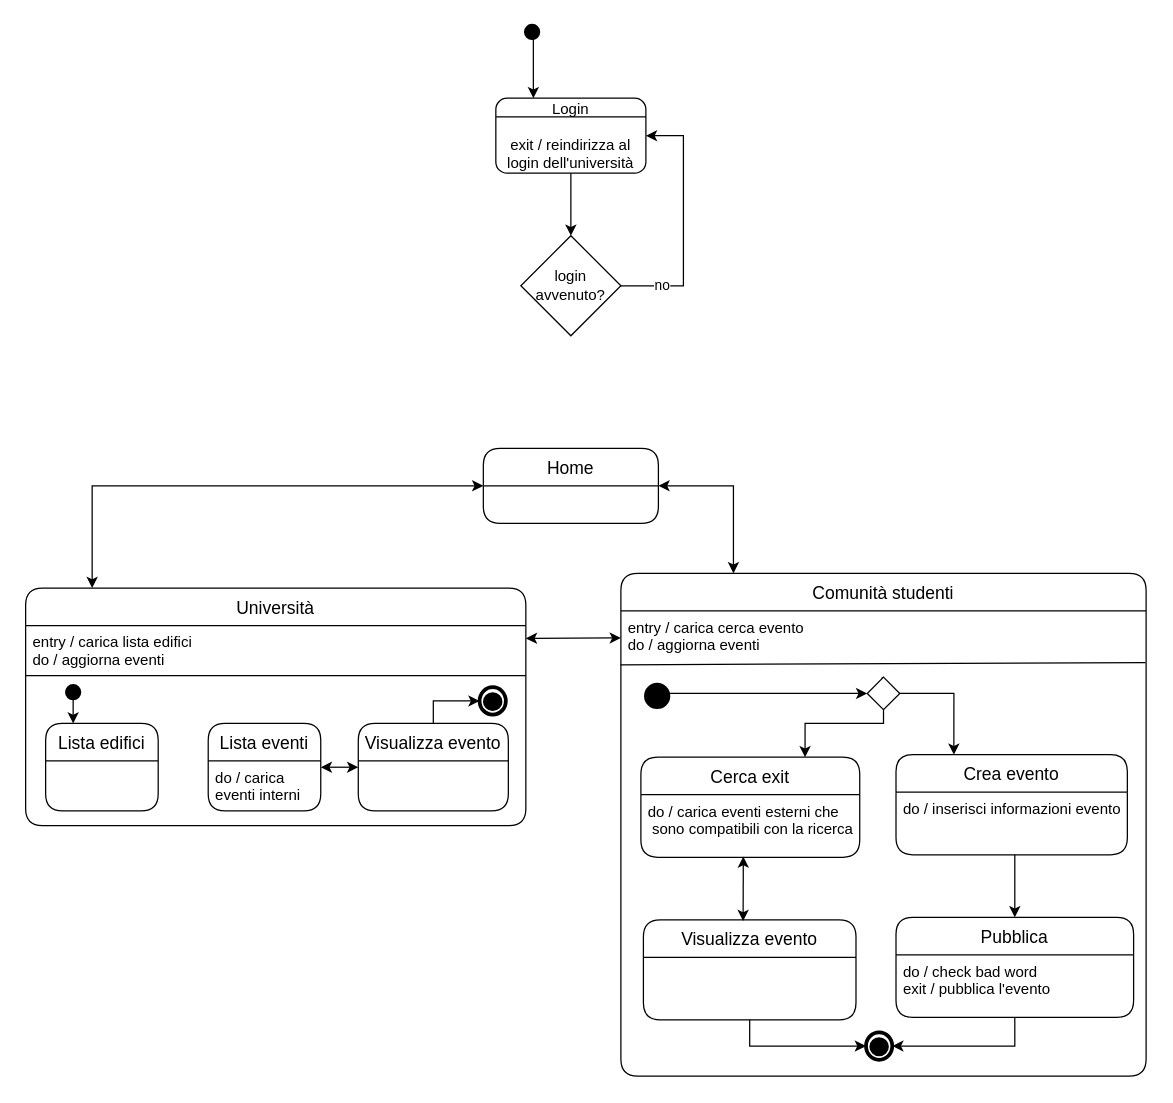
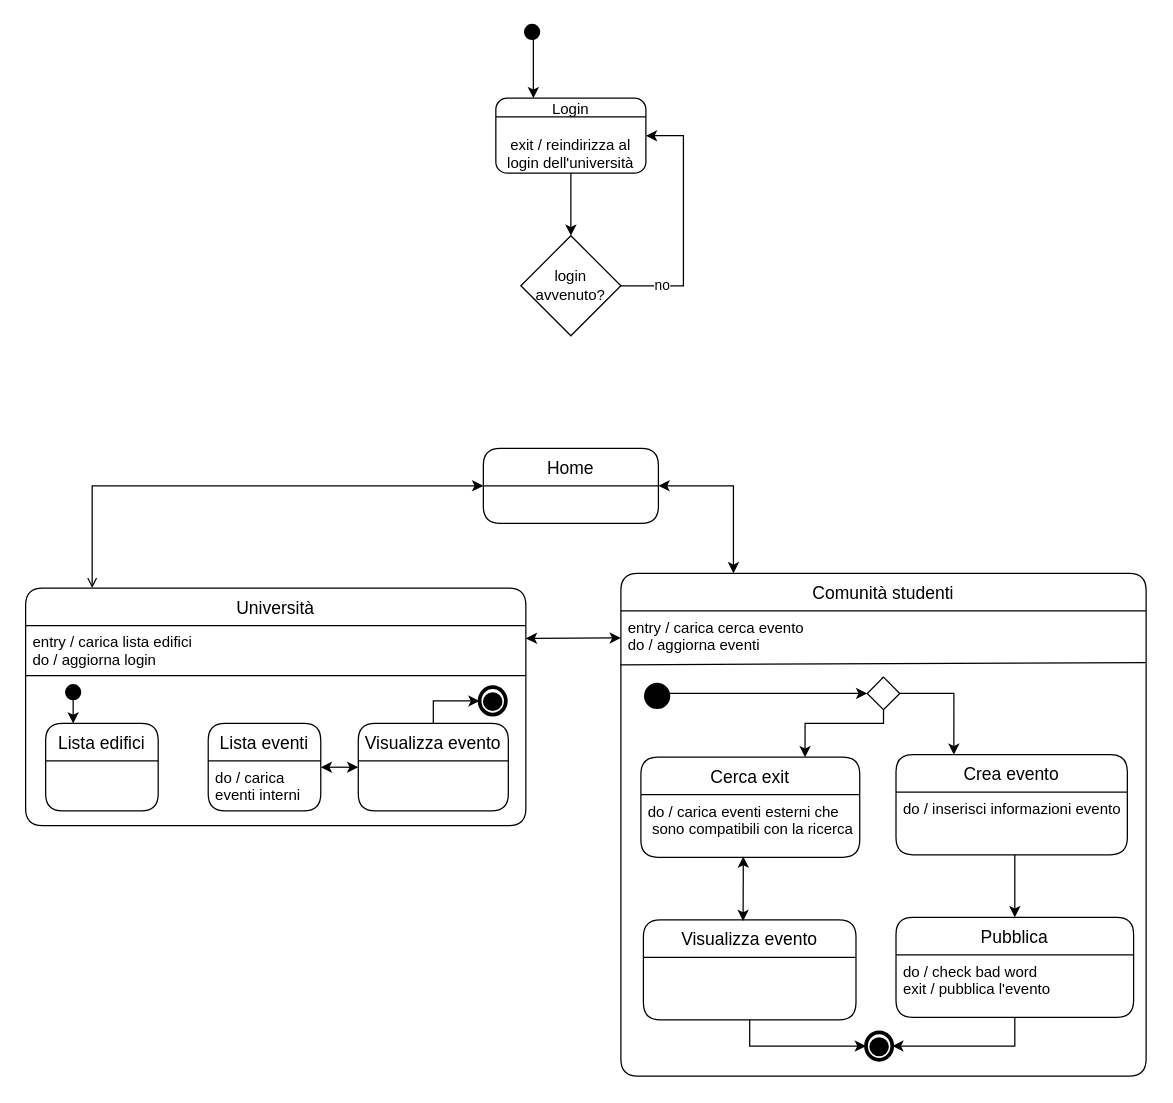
edge "Home" -- "Università": arrowhead classic -> open
node "entry / carica lista edifici do / aggiorna eventi": label "entry / carica lista edifici do / aggiorna eventi" -> "entry / carica lista edifici do / aggiorna login"
